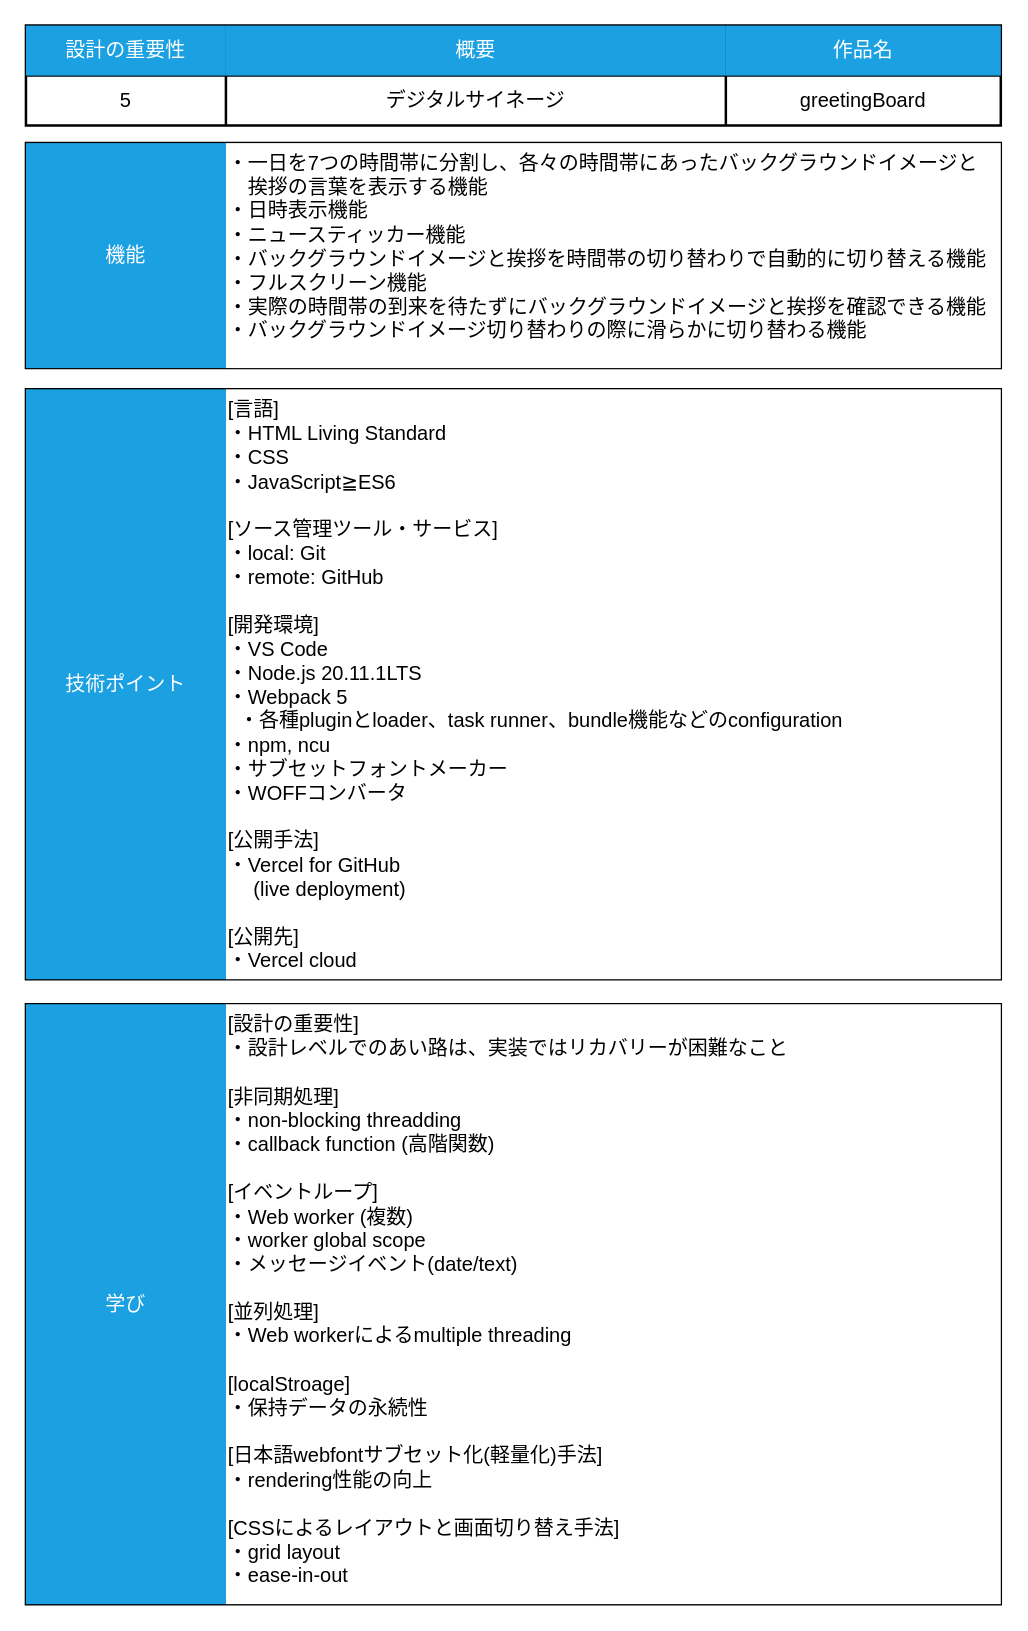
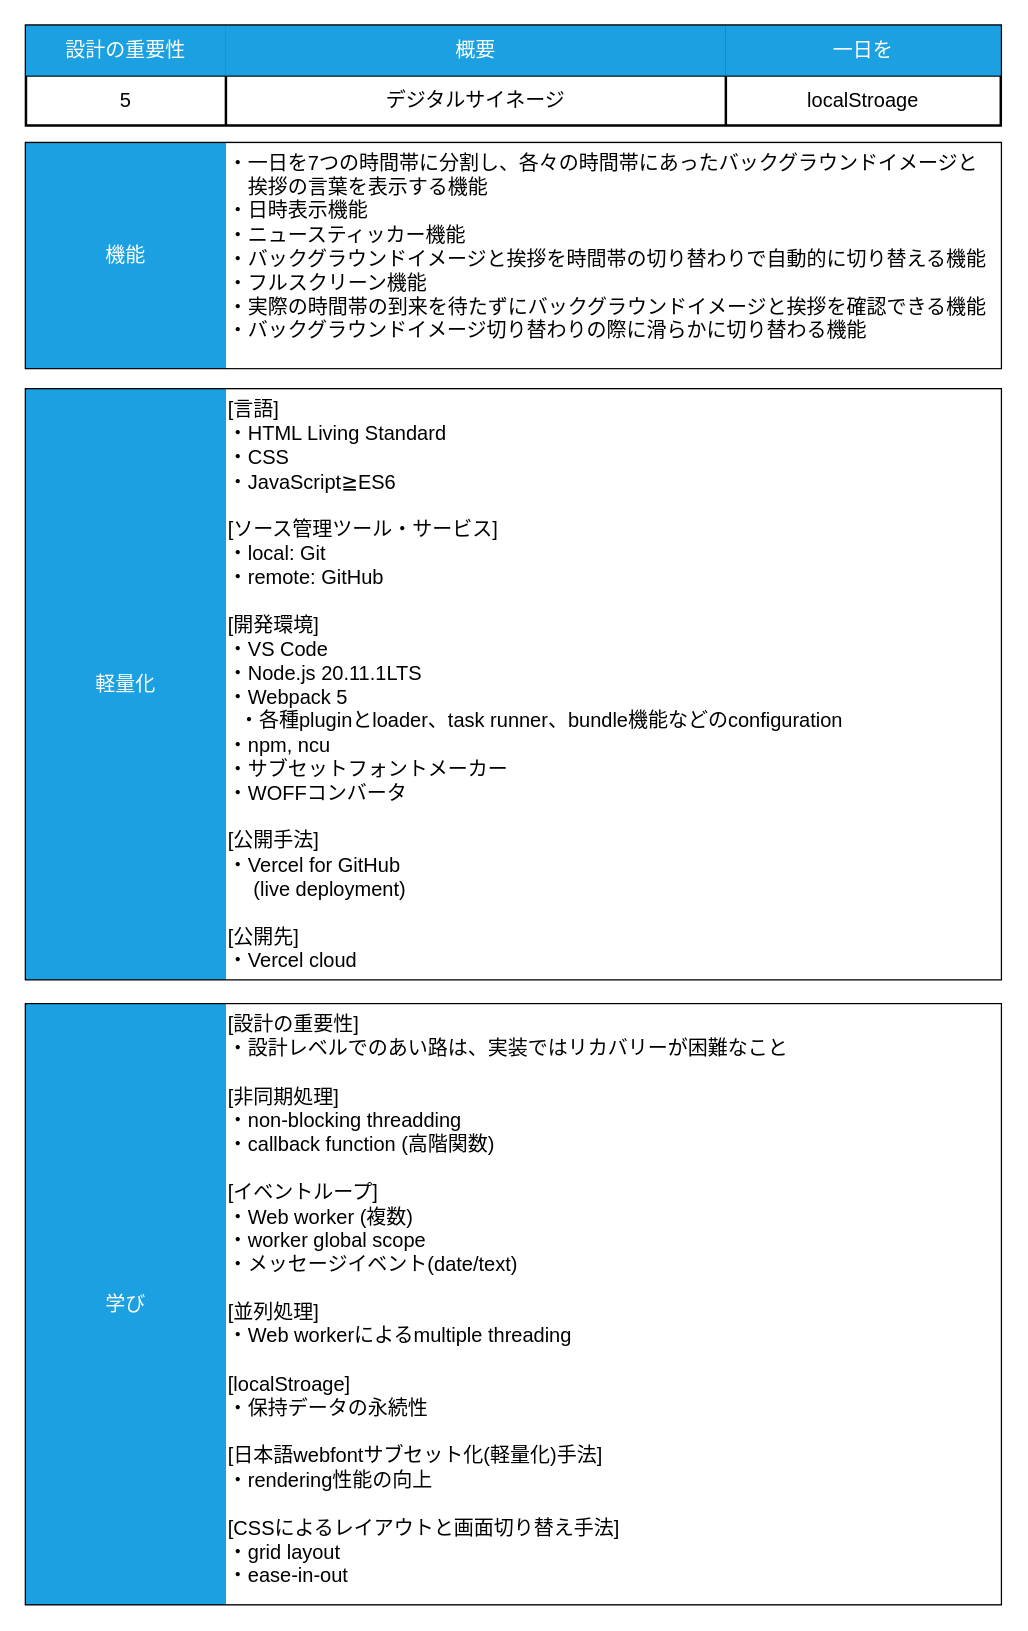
node "作品名": label "作品名" -> "一日を"
node "greetingBoard": label "greetingBoard" -> "localStroage"
node "技術ポイント": label "技術ポイント" -> "軽量化"
